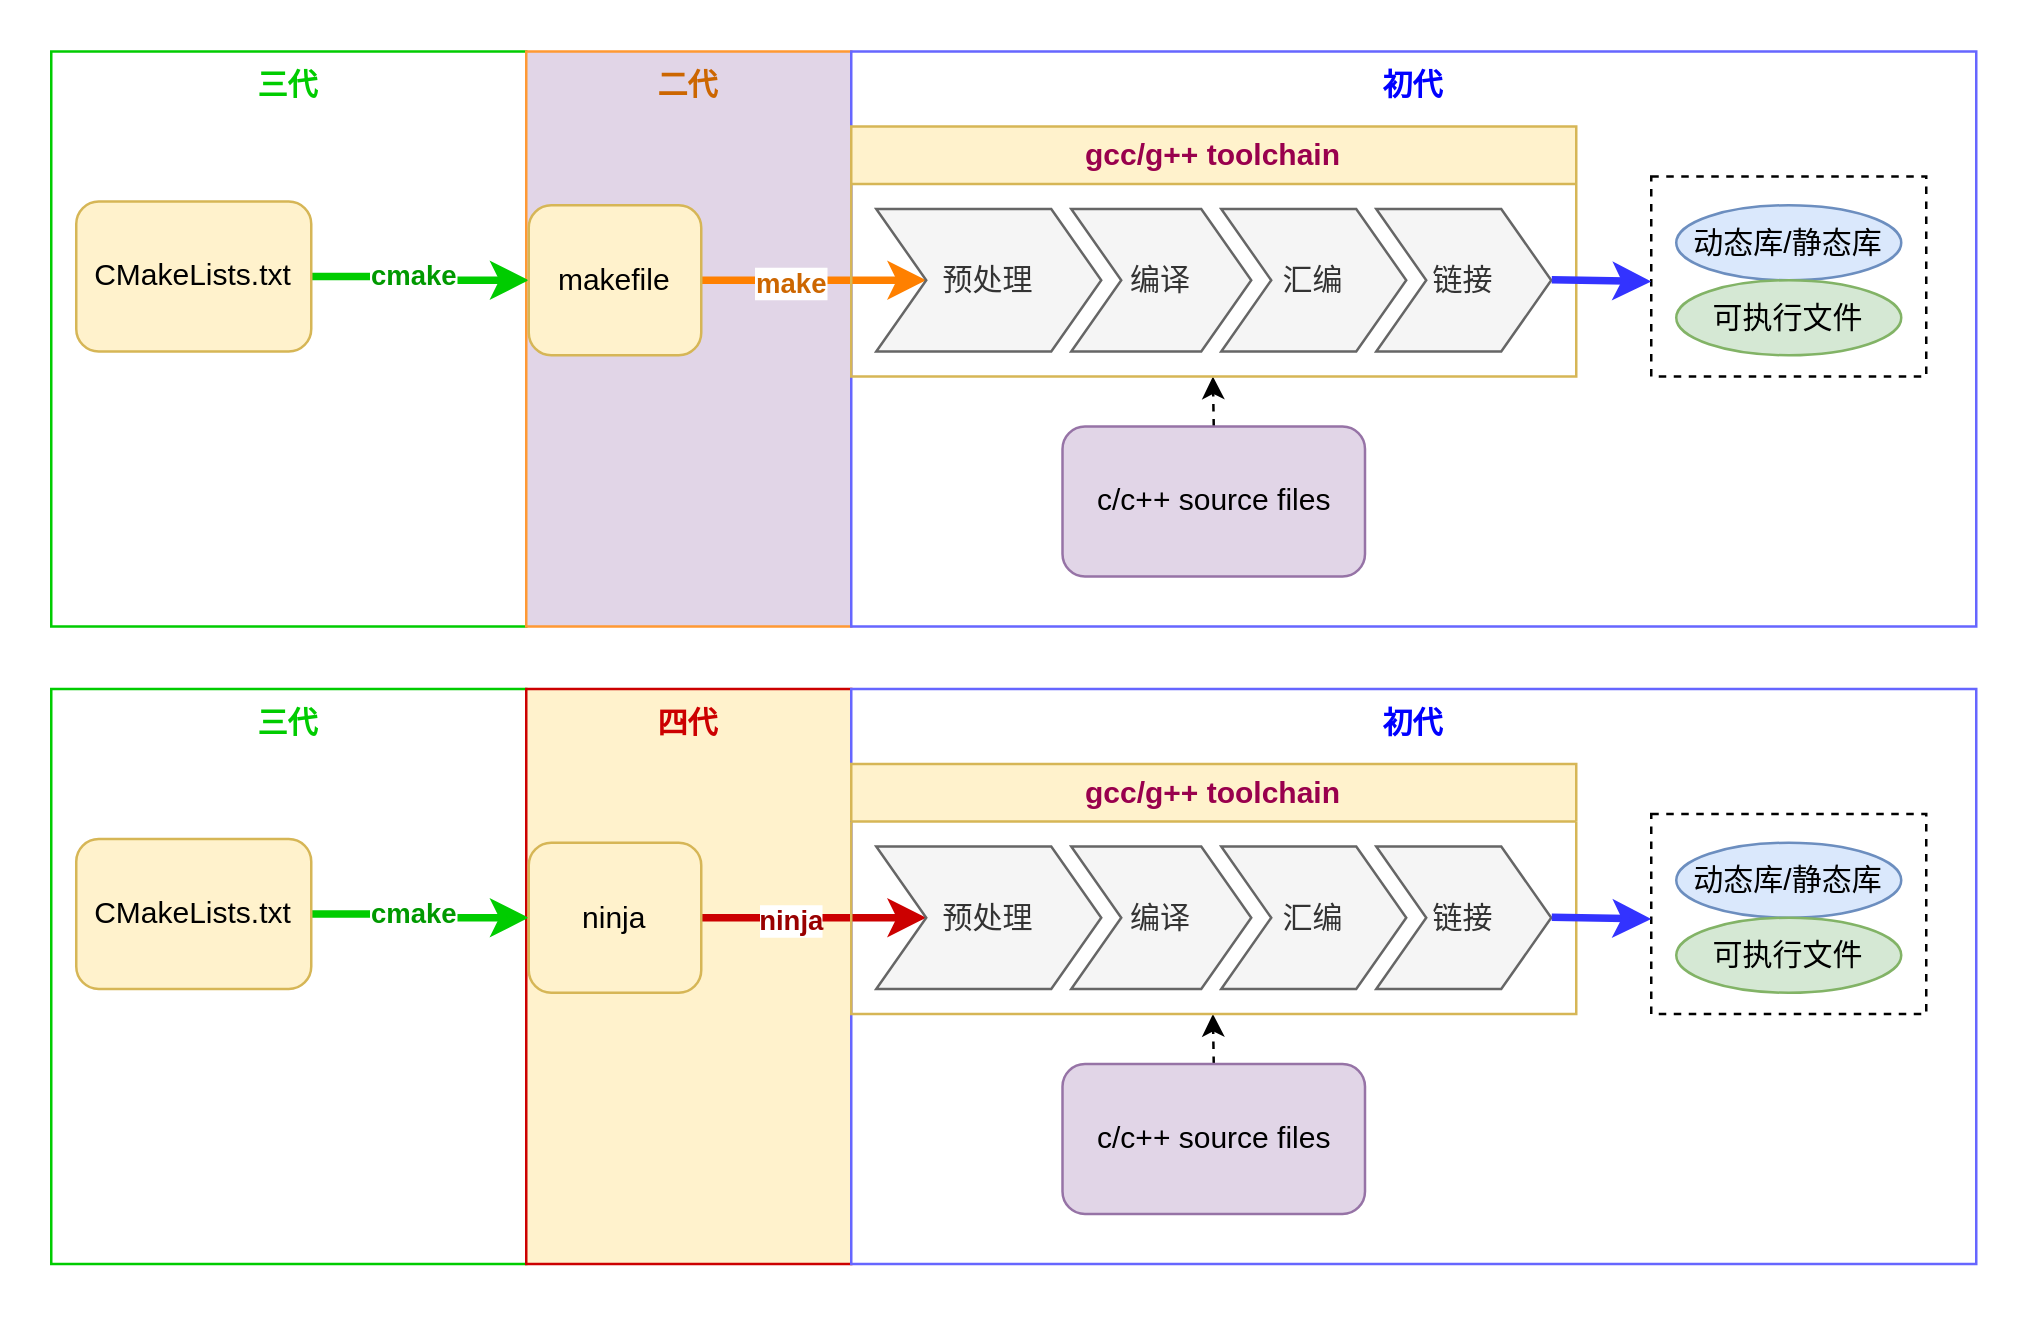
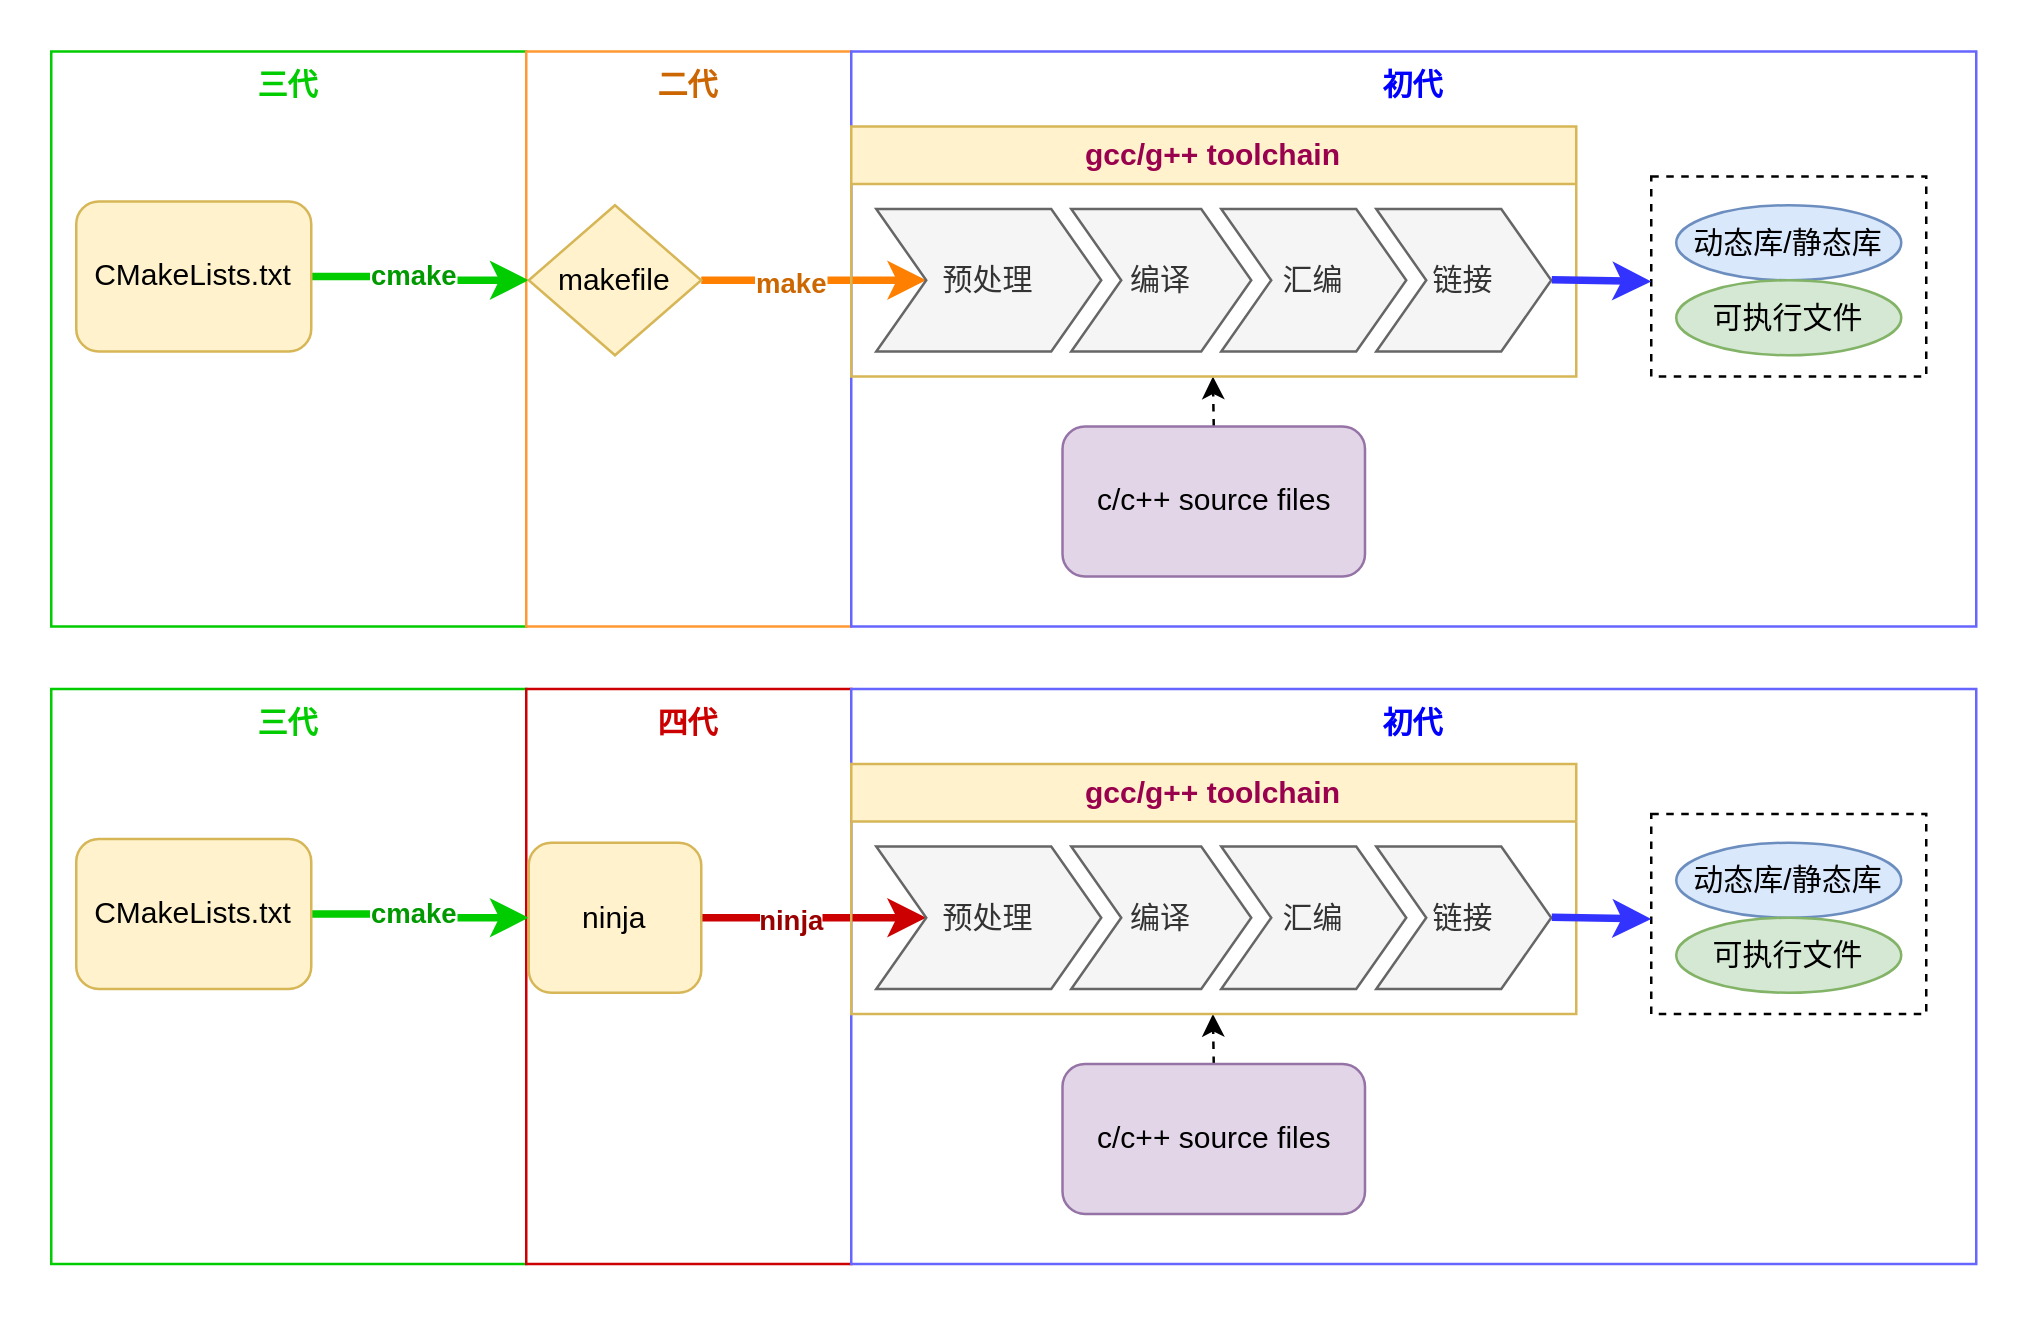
node "二代": fillcolor #e1d5e7 -> #ffffff
node "makefile": shape rounded rectangle -> diamond
node "四代": fillcolor #fff2cc -> #ffffff
